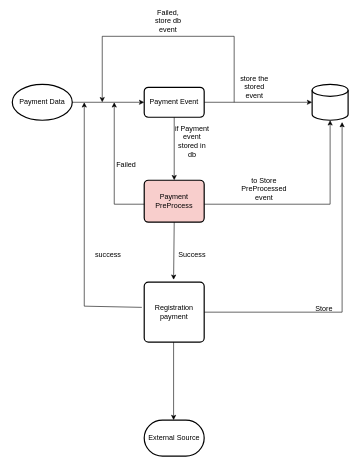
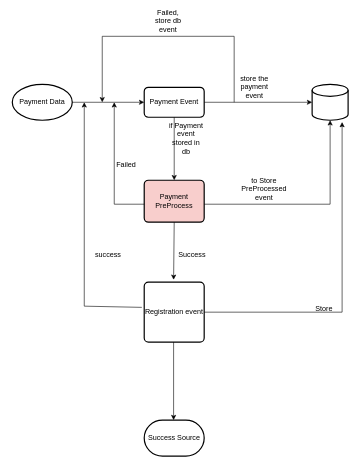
node "store the stored event": label "store the stored event" -> "store the payment event"
node "if Payment event stored in db": moved (192, 141) -> (186, 138)
node "Registration payment": label "Registration payment" -> "Registration event"
node "External Source": label "External Source" -> "Success Source"
